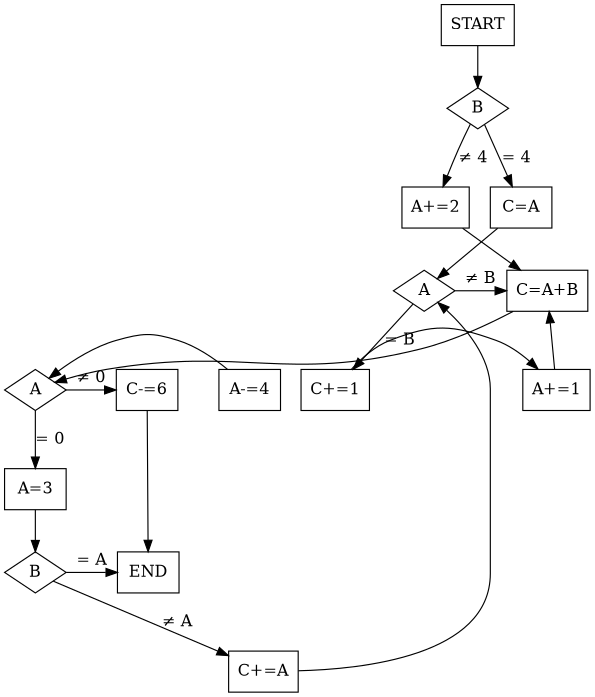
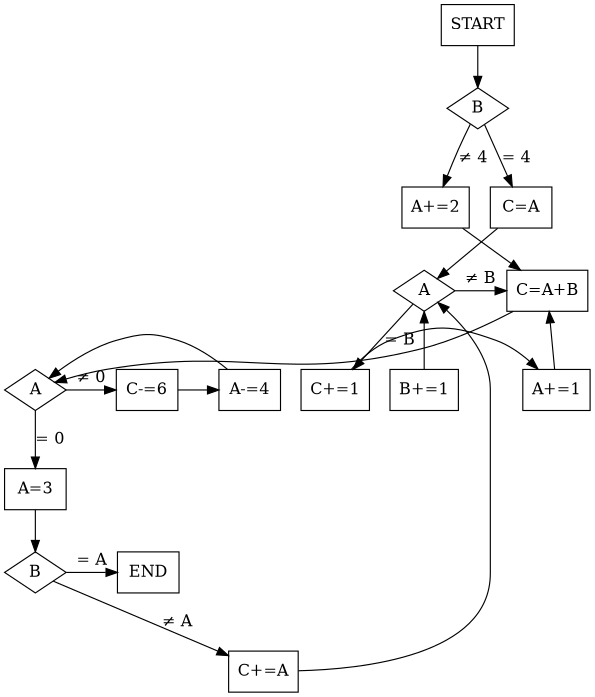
node "B+=1": added
edge "C-=6" -> "END": now "C-=6" -> "A-=4"
